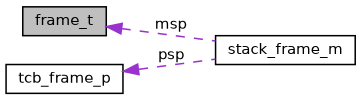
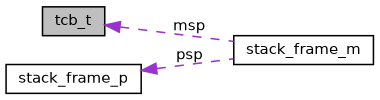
node "frame_t": label "frame_t" -> "tcb_t"
node "tcb_frame_p": label "tcb_frame_p" -> "stack_frame_p"
